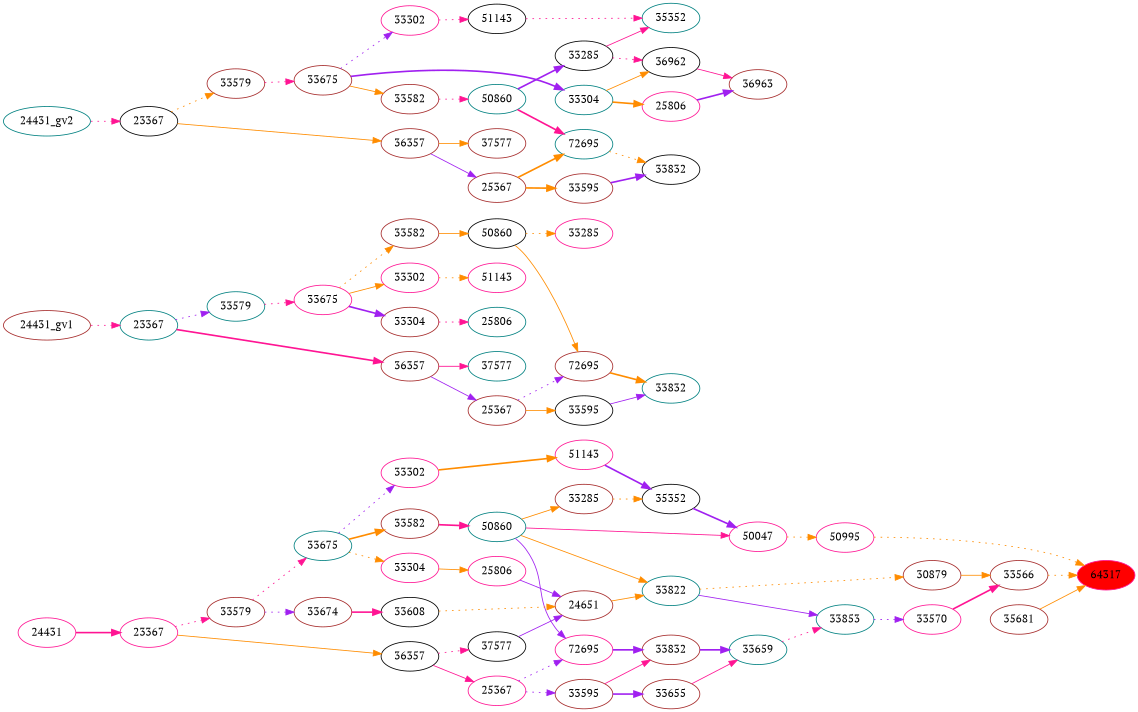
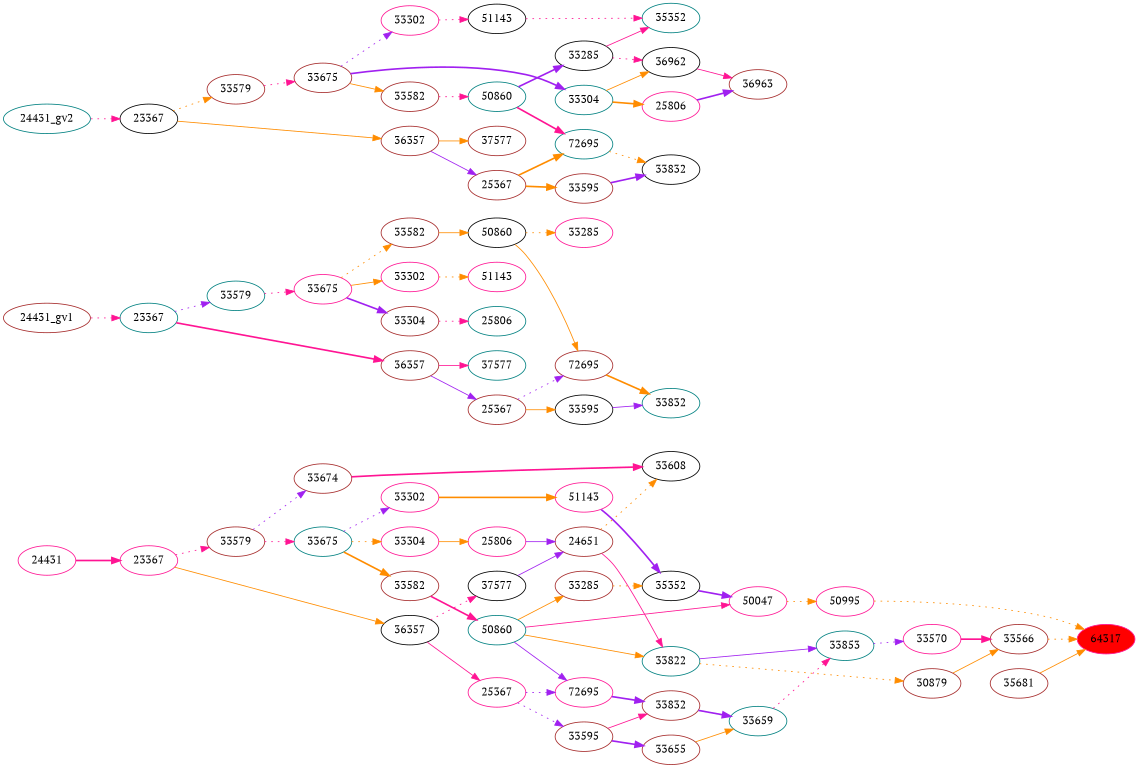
edge "24651" -> "33822": color darkorange -> deeppink
edge "33608" -> "24651": reversed
edge "33655" -> "33659": color deeppink -> darkorange
